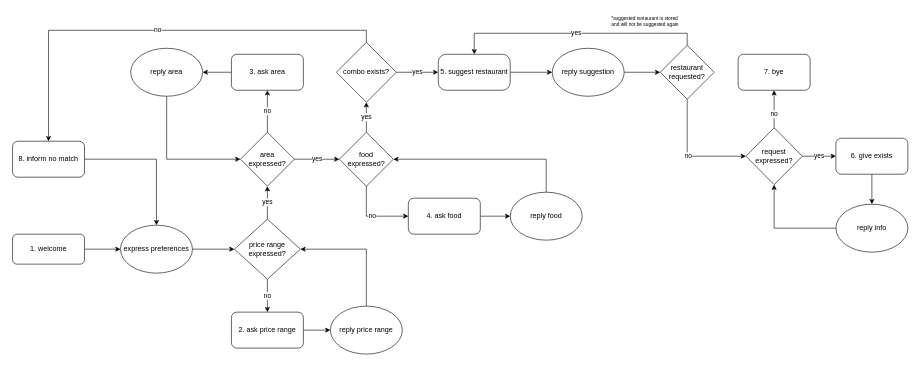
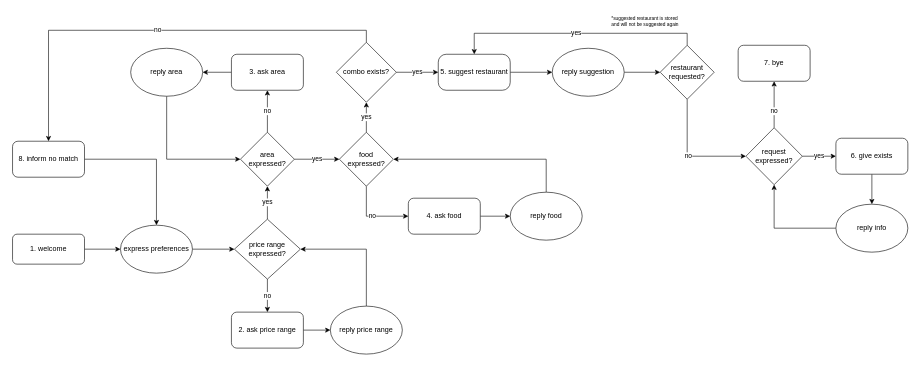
node "7. bye": moved (774, 72) -> (774, 63)
